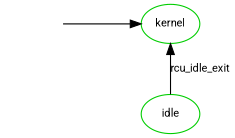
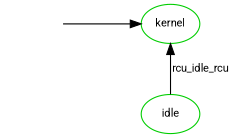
edge "idle" -> "kernel": label "rcu_idle_exit" -> "rcu_idle_rcu"
